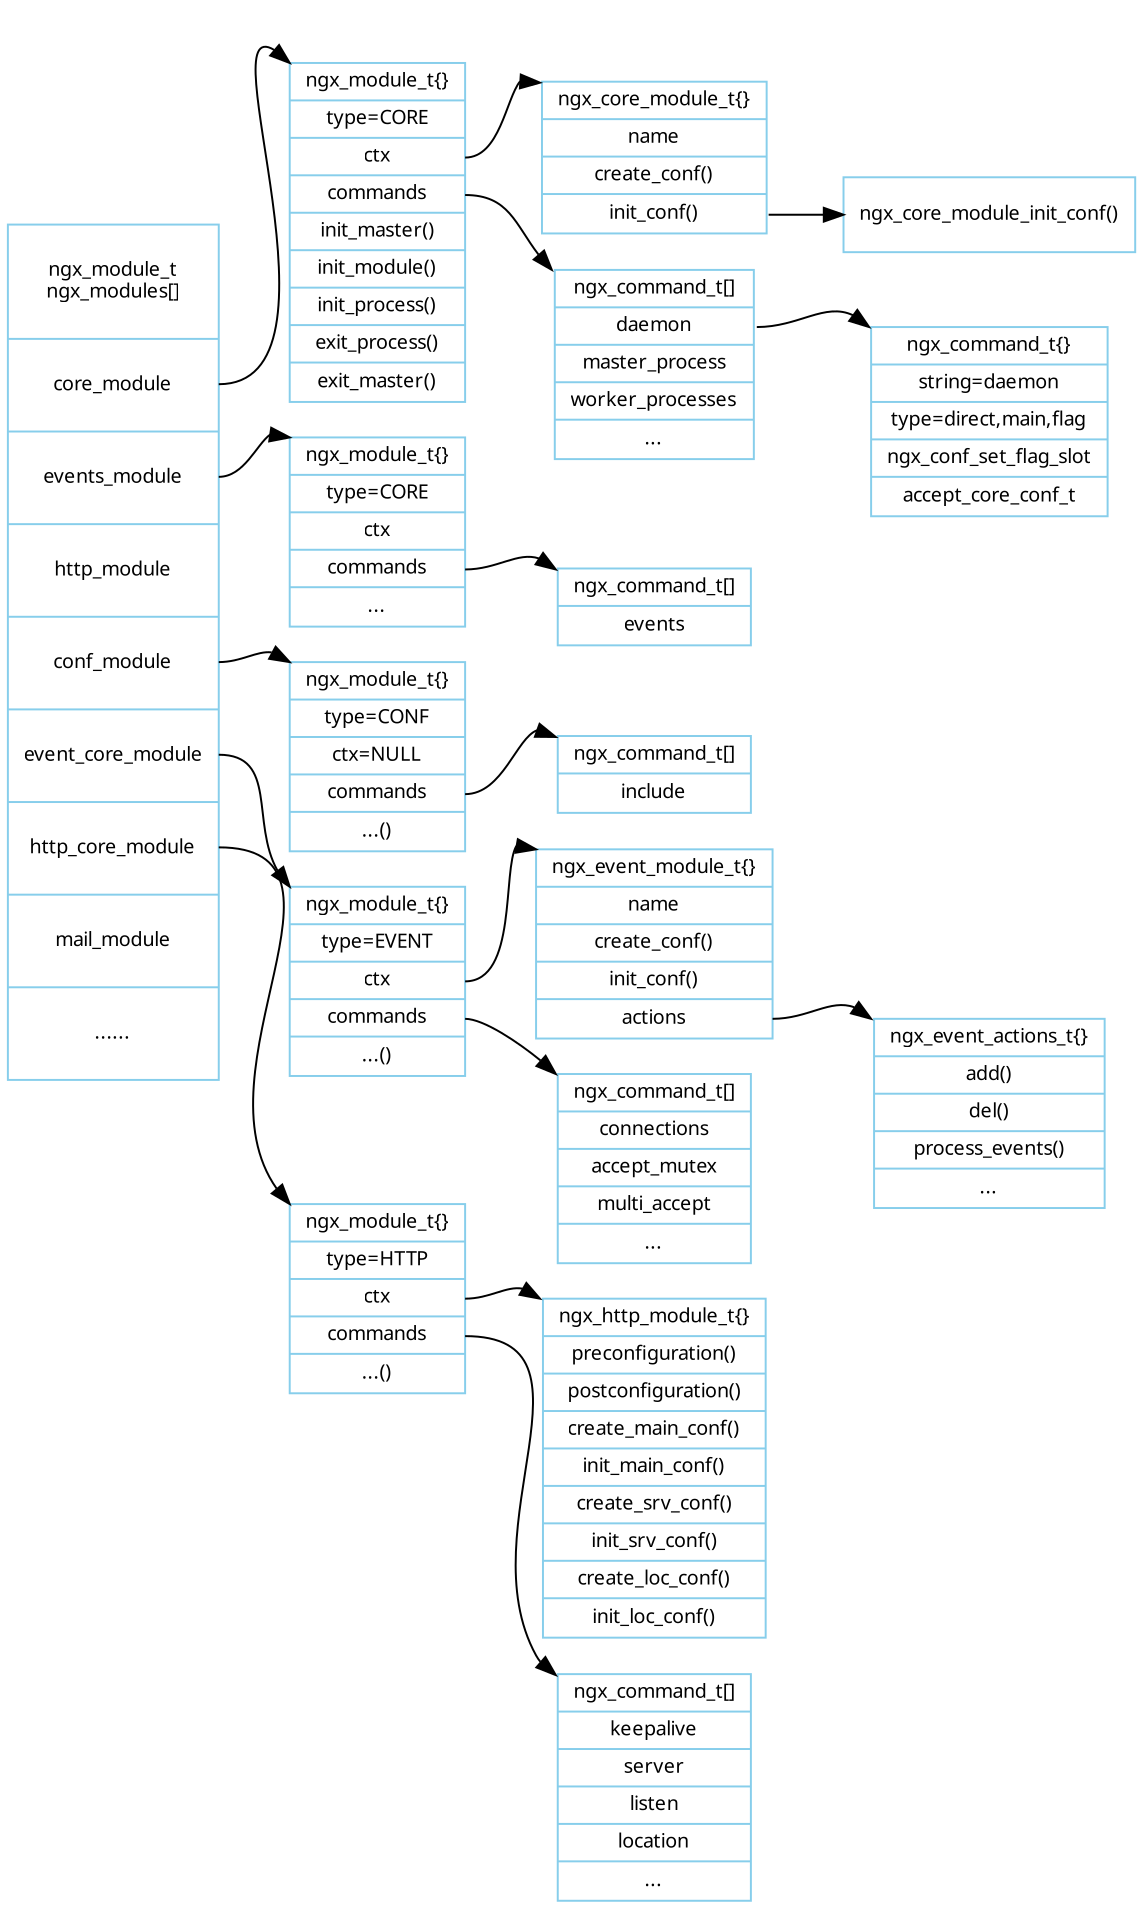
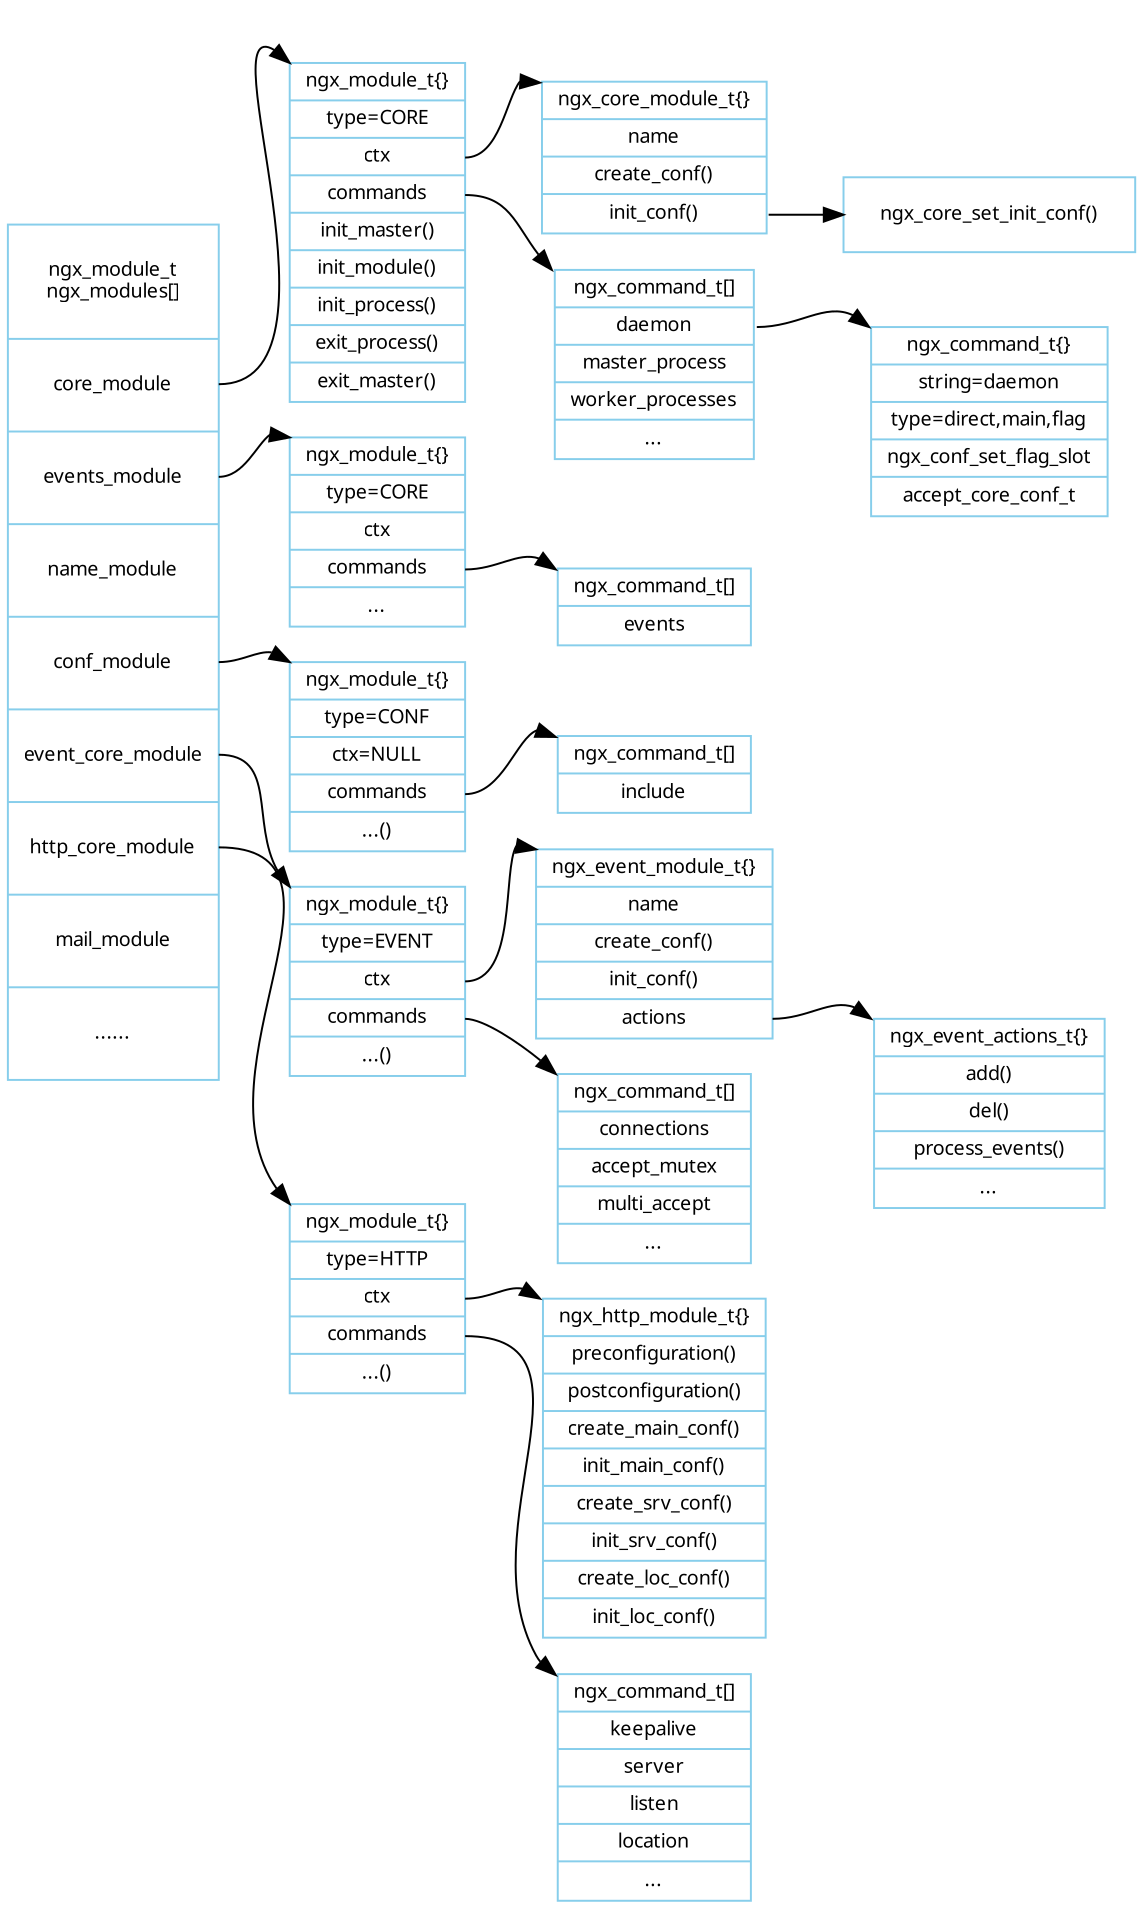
node "ngx_core_module_init_conf()": label "ngx_core_module_init_conf()" -> "ngx_core_set_init_conf()"
node "ngx_module_t": text "http_module" -> "name_module"
